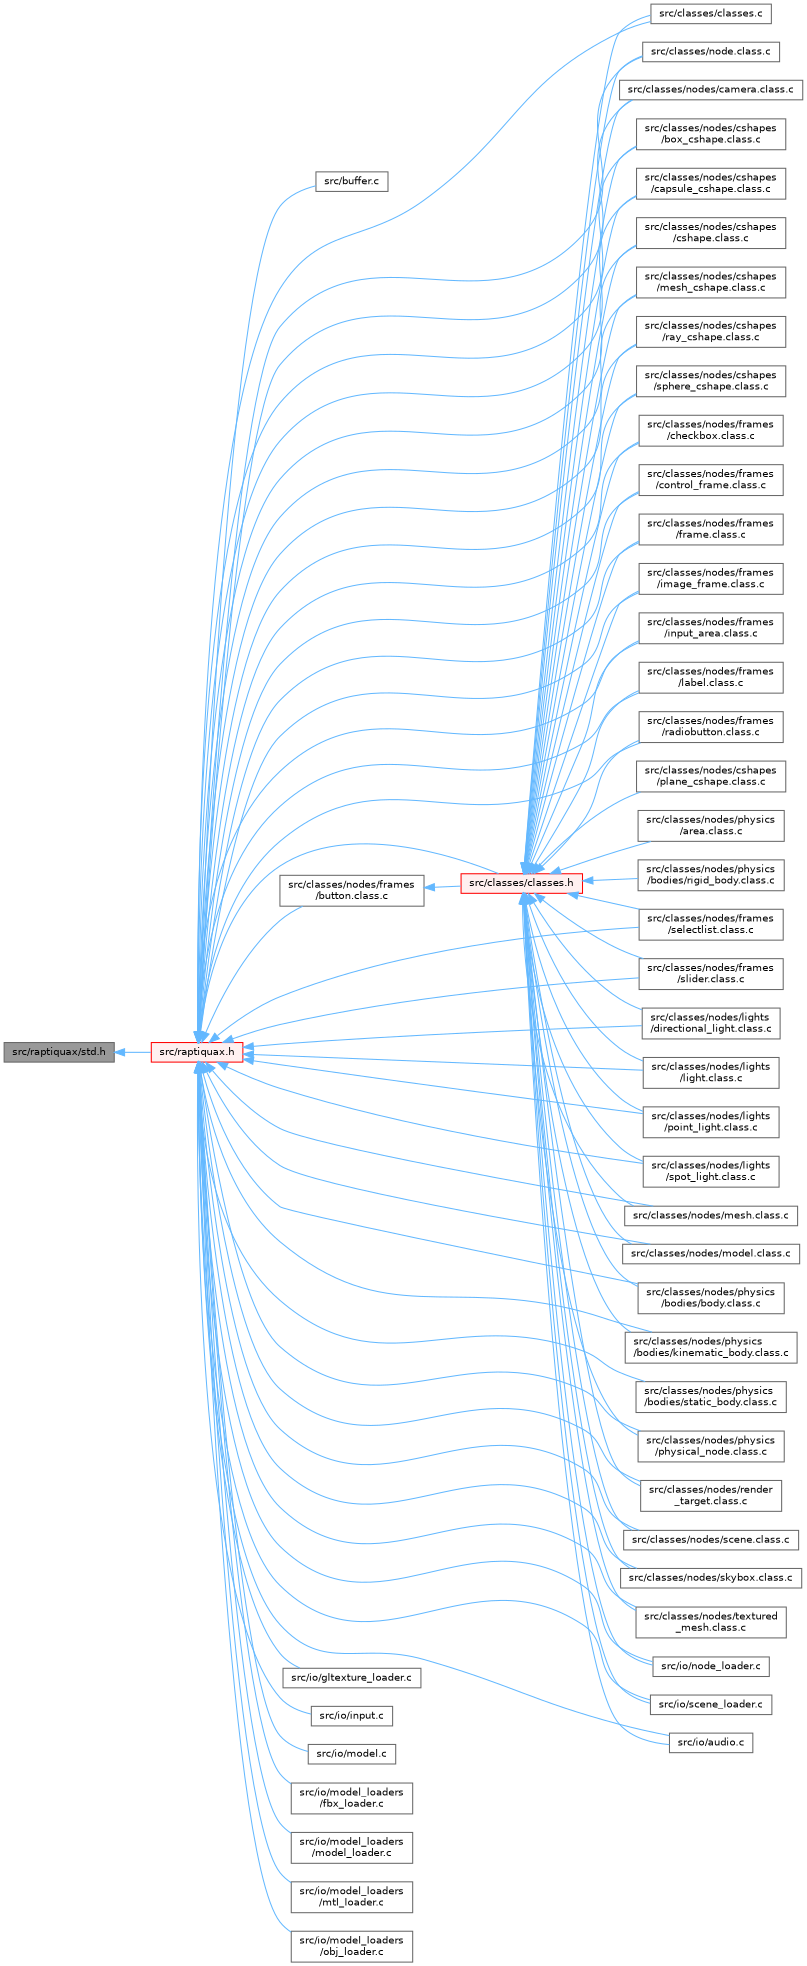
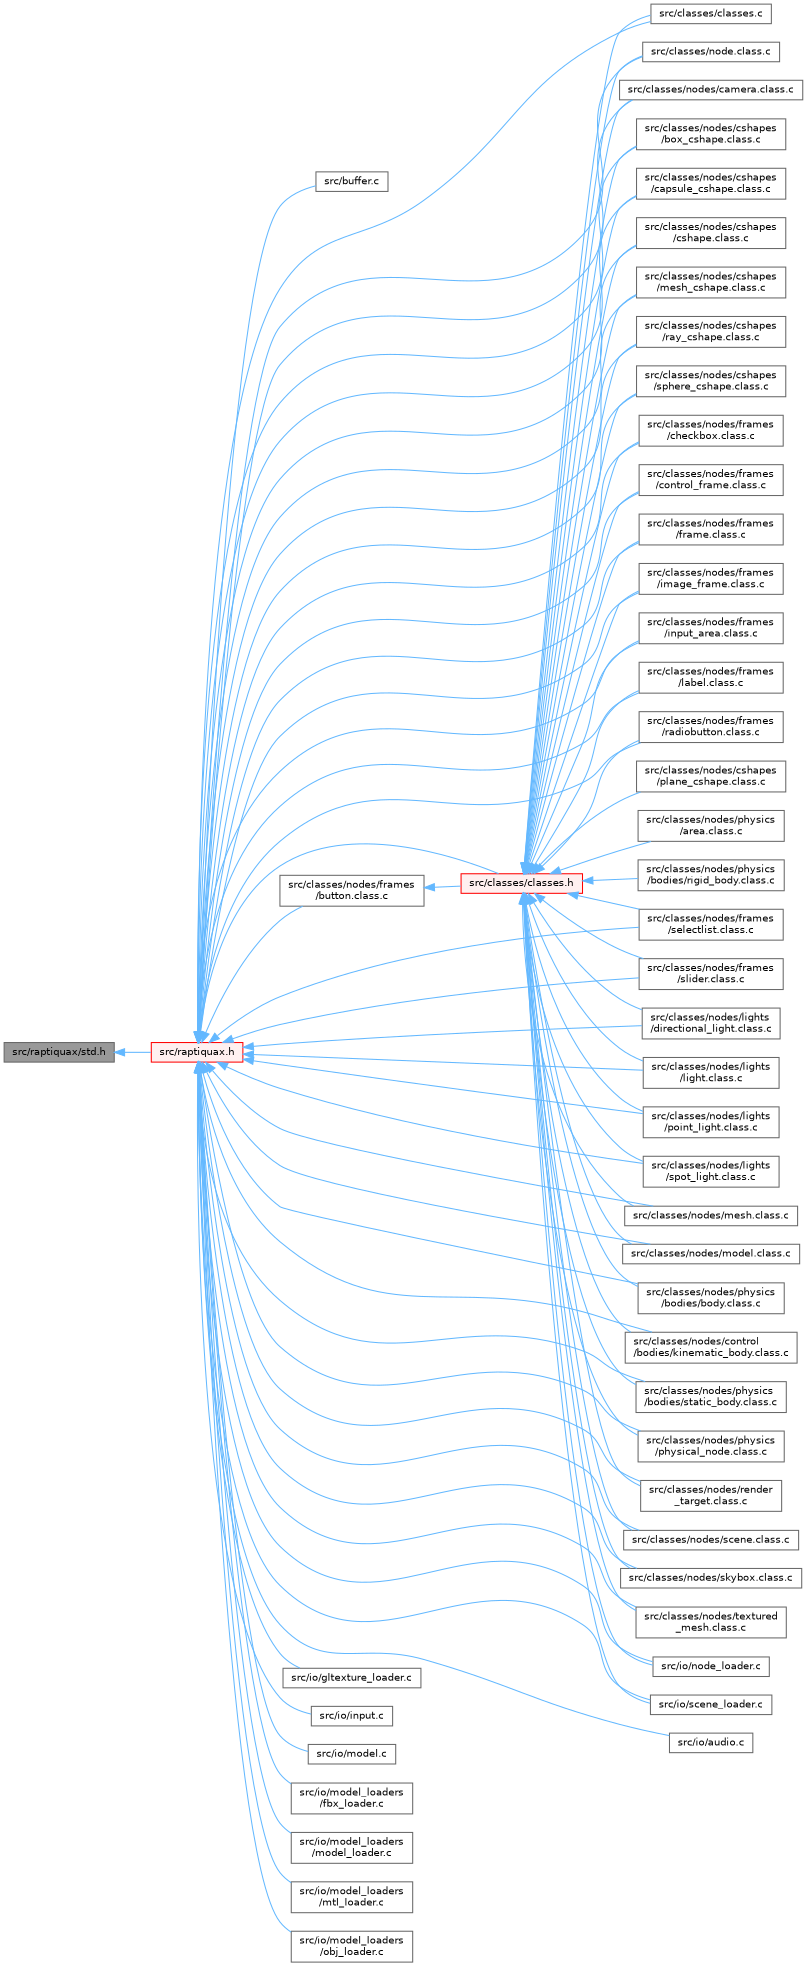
edge "src/io/audio.c" -> "src/classes/classes.h": now "src/classes/nodes/physics /bodies/static_body.class.c" -> "src/classes/classes.h"
node "src/classes/nodes/physics /bodies/kinematic_body.class.c": label "src/classes/nodes/physics /bodies/kinematic_body.class.c" -> "src/classes/nodes/control /bodies/kinematic_body.class.c"
